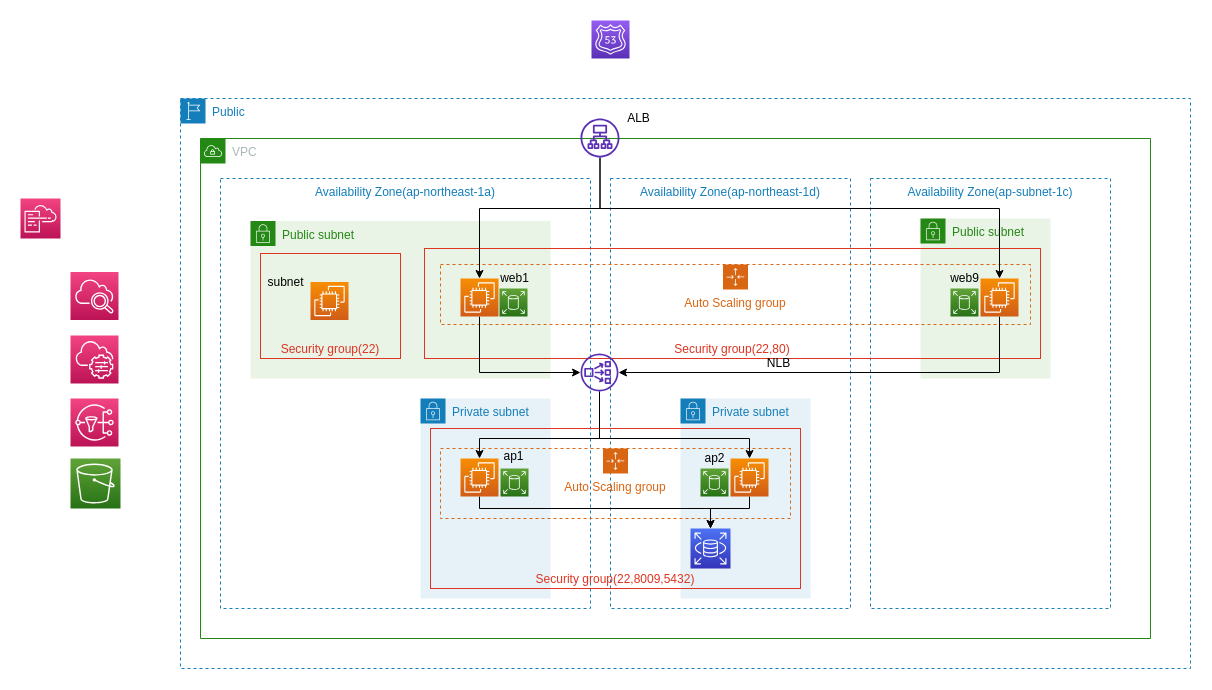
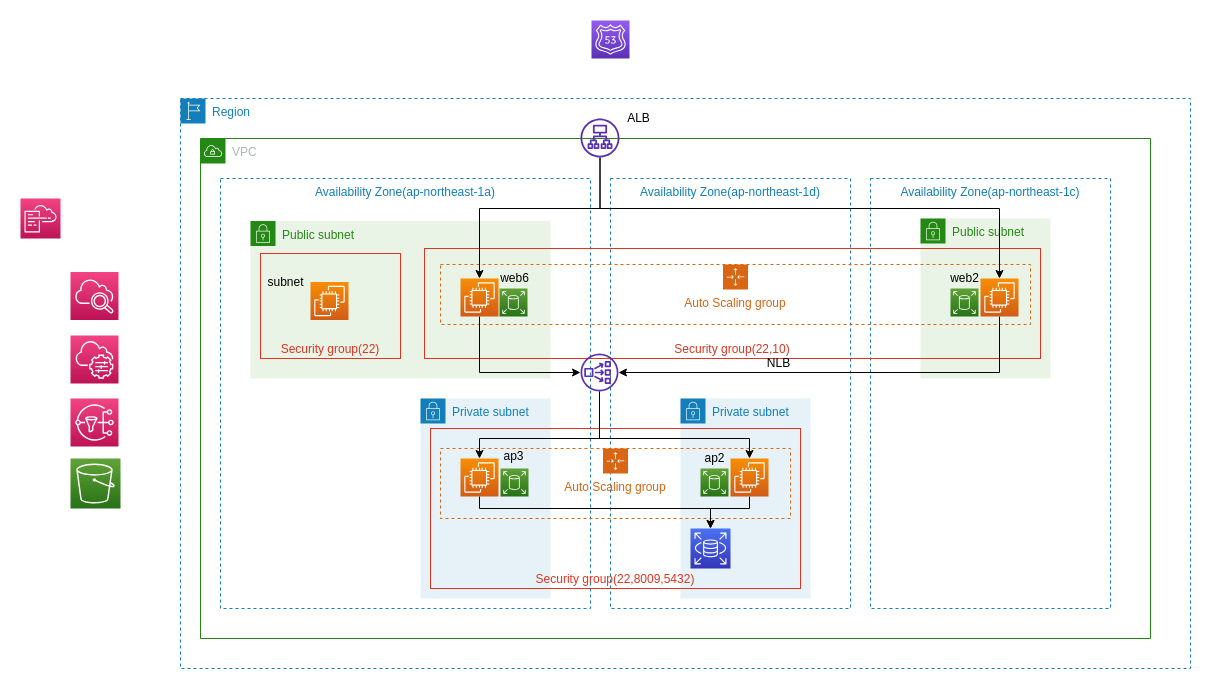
node "Public": label "Public" -> "Region"
node "Availability Zone(ap-subnet-1c)": label "Availability Zone(ap-subnet-1c)" -> "Availability Zone(ap-northeast-1c)"
node "web1": label "web1" -> "web6"
node "web9": label "web9" -> "web2"
node "Security group(22,80)": label "Security group(22,80)" -> "Security group(22,10)"
node "ap1": label "ap1" -> "ap3"
